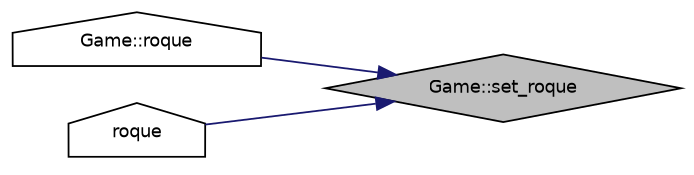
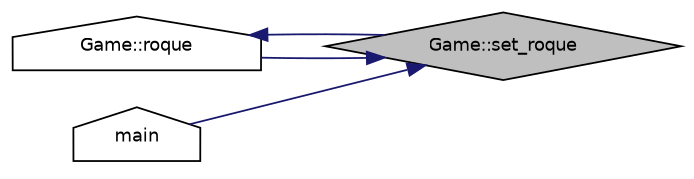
edge "Game::set_roque" -> "Game::roque": added
node "roque": label "roque" -> "main"
